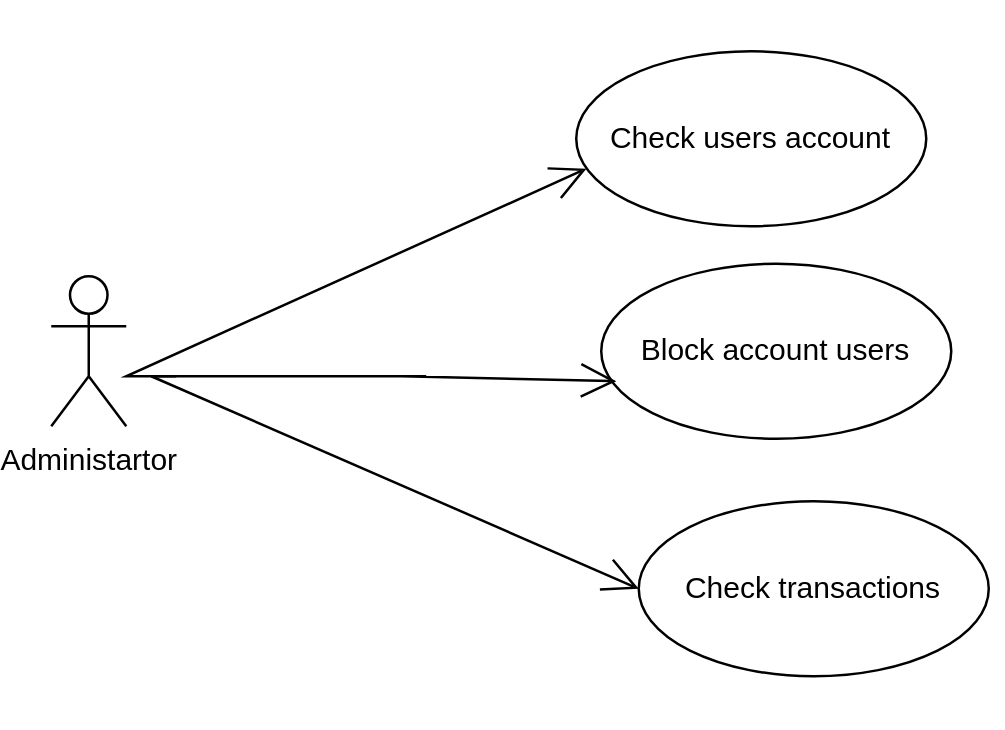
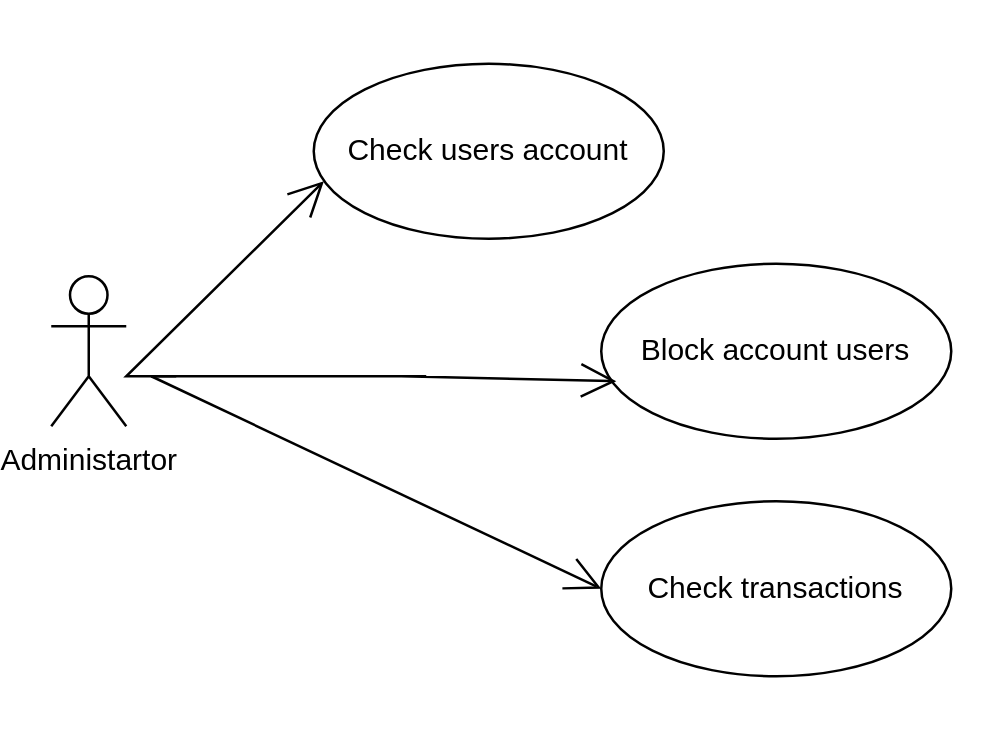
node "Check users account": moved (751, 139) -> (489, 151)
node "Check transactions": moved (814, 589) -> (776, 589)
